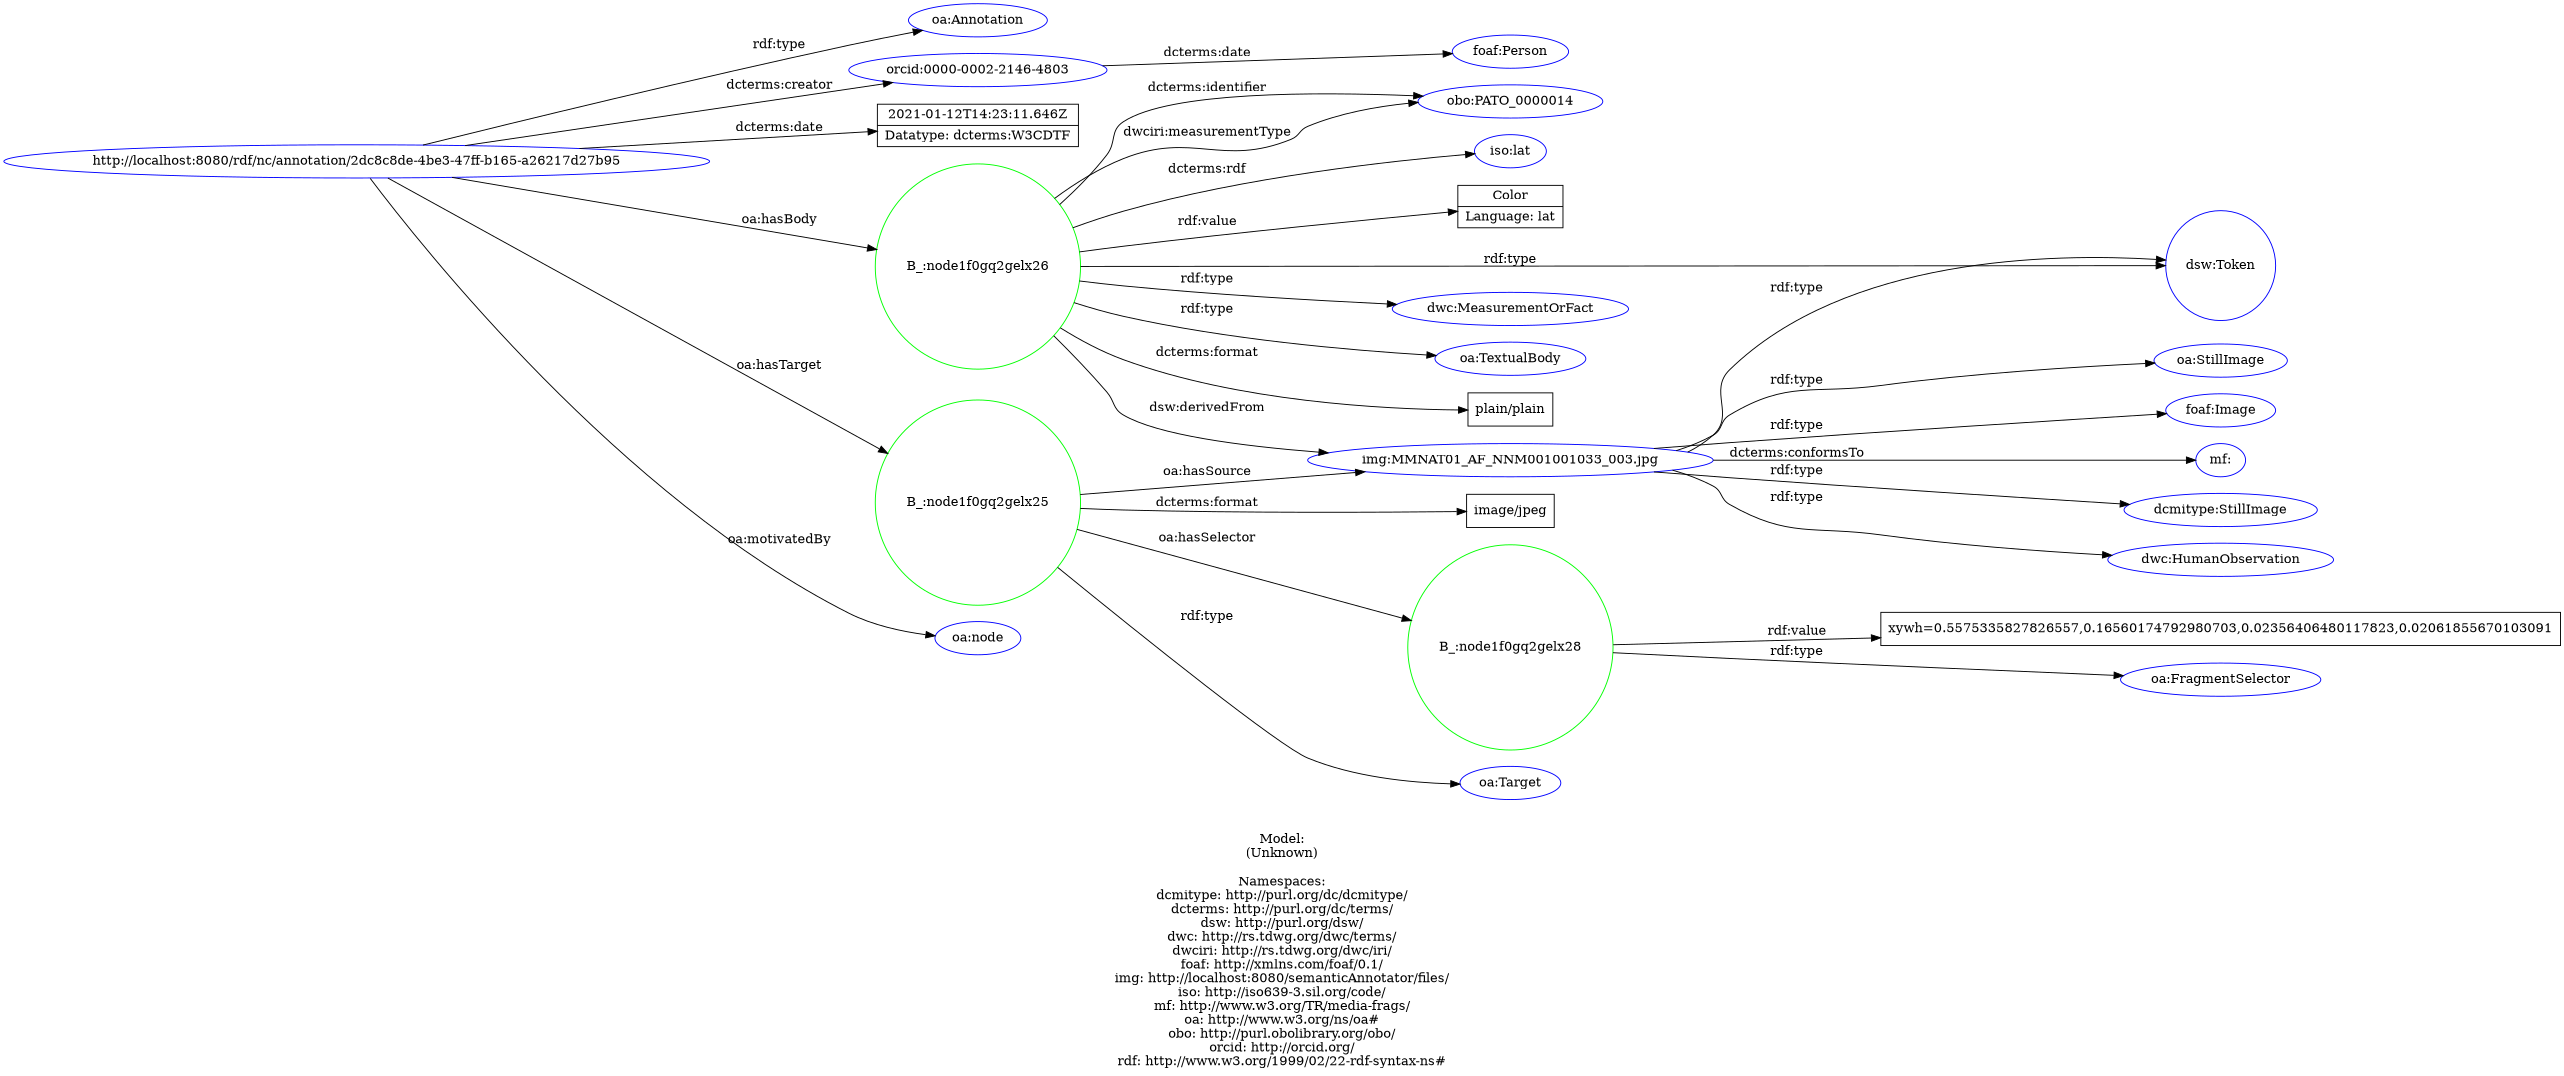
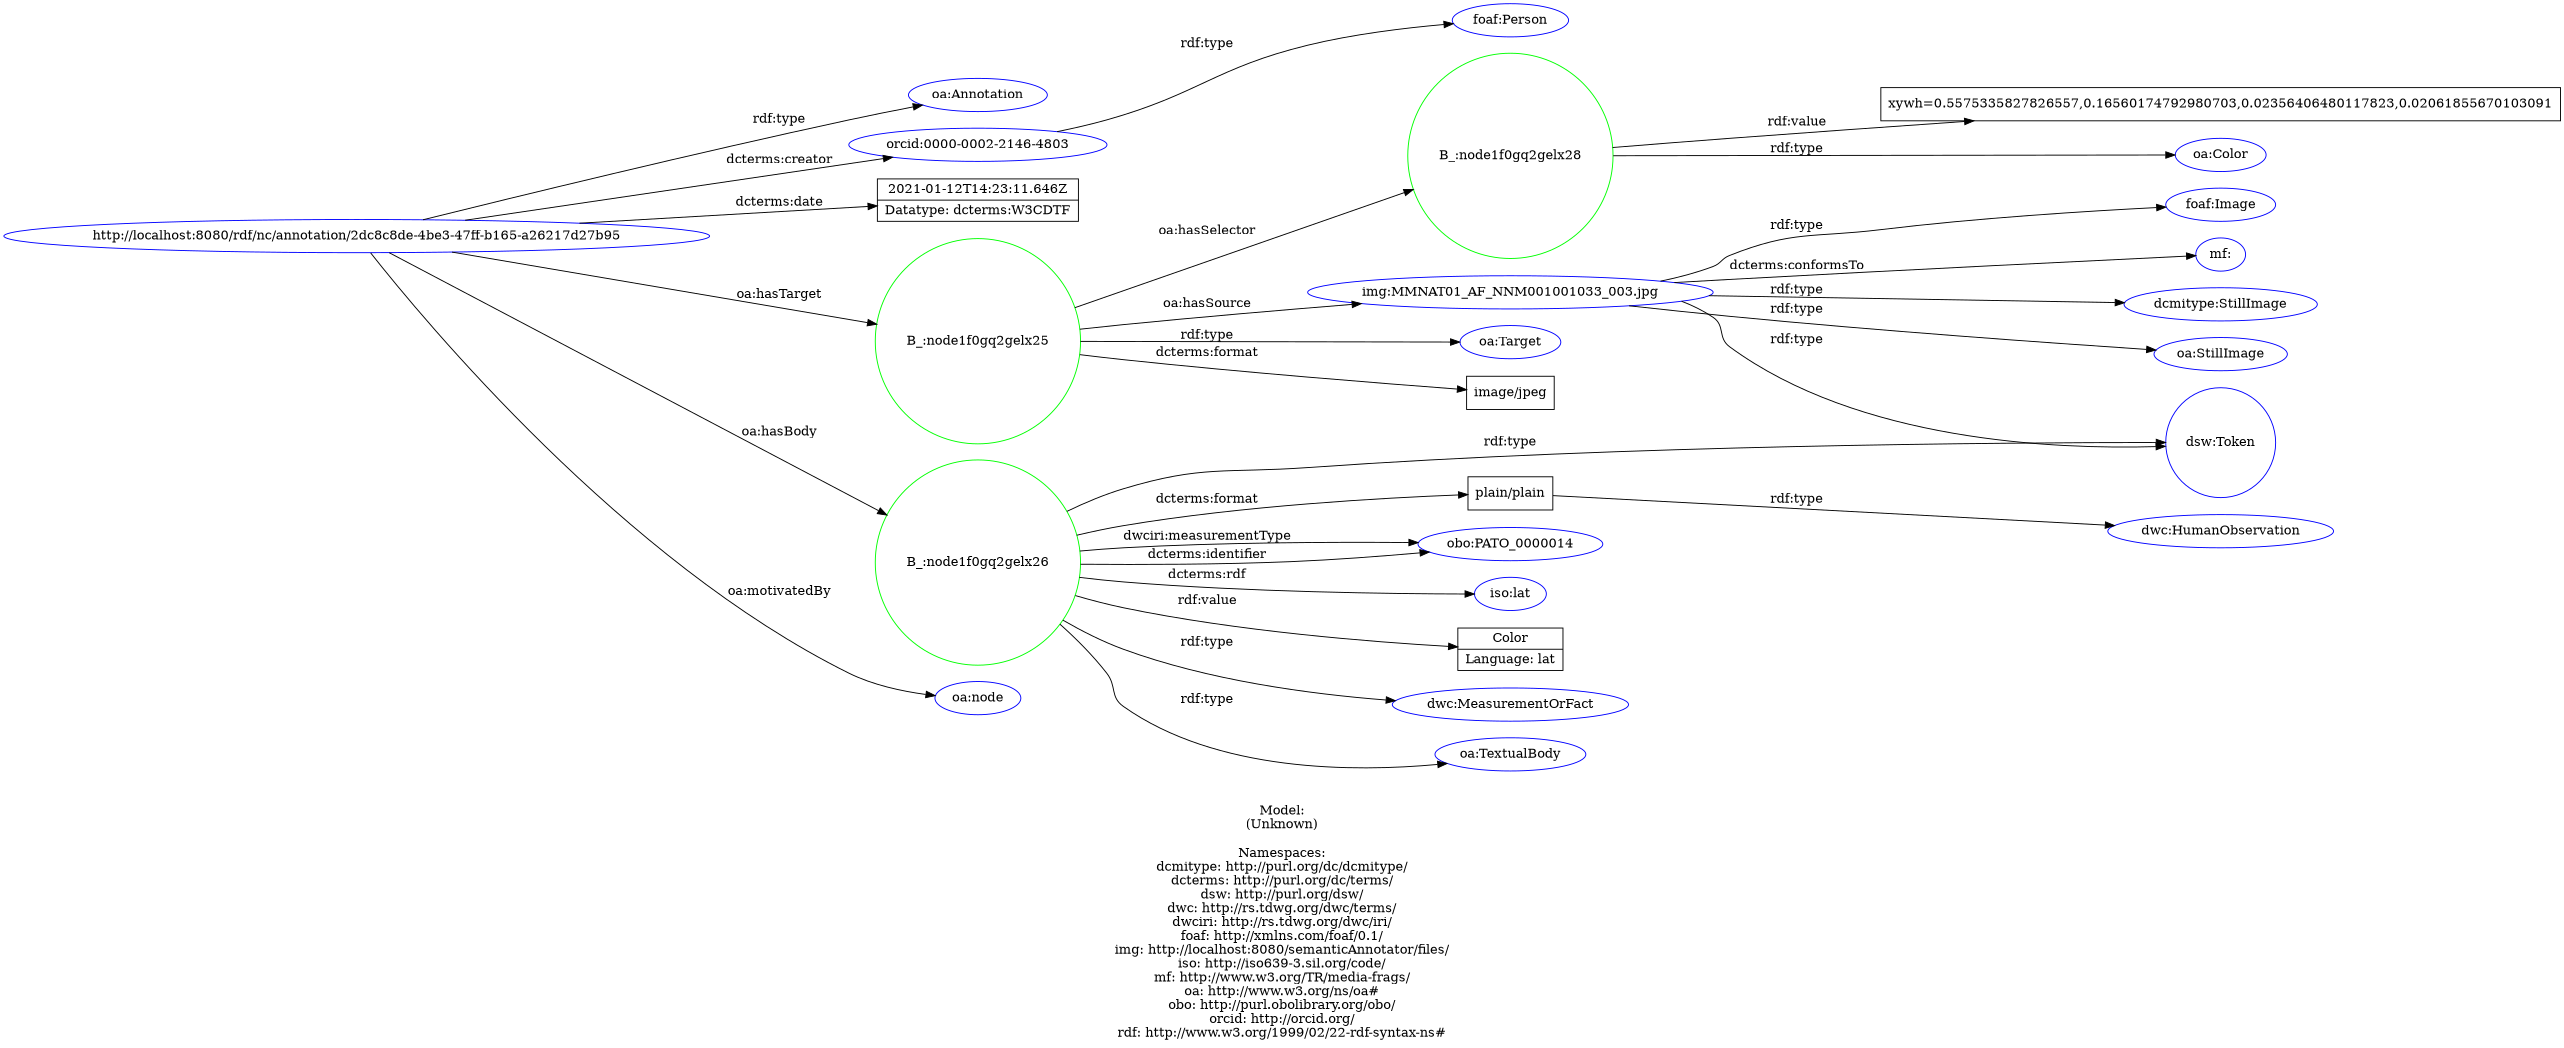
edge "orcid:0000-0002-2146-4803" -> "foaf:Person": label "dcterms:date" -> "rdf:type"
edge "B_:node1f0gq2gelx26" -> "img:MMNAT01_AF_NNM001001033_003.jpg": removed, label "dsw:derivedFrom"
edge "img:MMNAT01_AF_NNM001001033_003.jpg" -> "dwc:HumanObservation": now "plain/plain" -> "dwc:HumanObservation"
node "oa:FragmentSelector": label "oa:FragmentSelector" -> "oa:Color"
